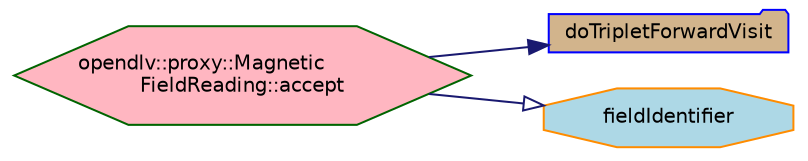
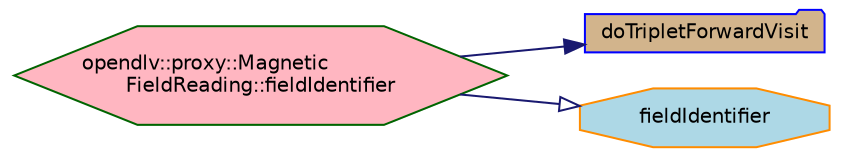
node "opendlv::proxy::Magnetic FieldReading::accept": label "opendlv::proxy::Magnetic FieldReading::accept" -> "opendlv::proxy::Magnetic FieldReading::fieldIdentifier"
